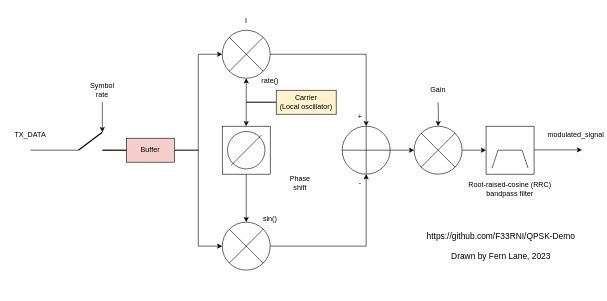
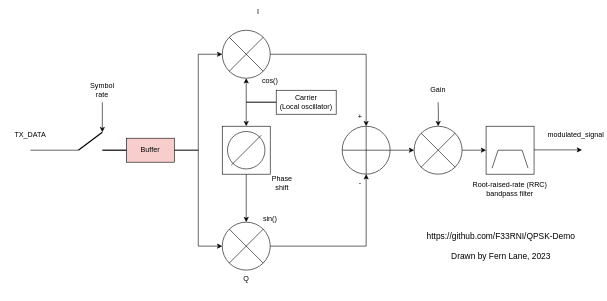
node "I": moved (246, 21) -> (258, 12)
node "rate()": label "rate()" -> "cos()"
node "Carrier (Local oscillator)": fillcolor #fff2cc -> #ffffff
node "Phase shift": moved (300, 183) -> (282, 183)
node "Root-raised-cosine (RRC) bandpass filter": label "Root-raised-cosine (RRC) bandpass filter" -> "Root-raised-rate (RRC) bandpass filter"
node "Q": added
